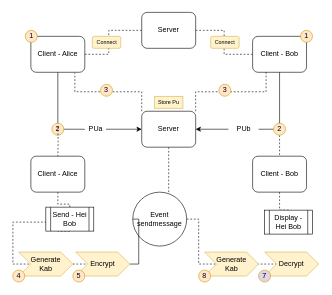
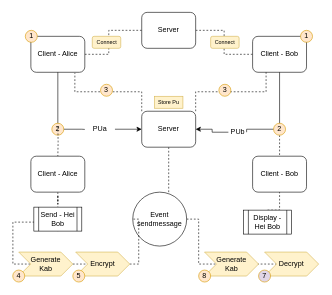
node "PUa": size 21x18 -> 30x18
node "PUb": size 30x18 -> 18x24
node "Send - Hei Bob": moved (70, 219) -> (58, 219)
node "Display - Hei Bob": moved (289, 222) -> (268, 222)
edge "Event sendmessage" -- "Encrypt": style solid -> dashed
